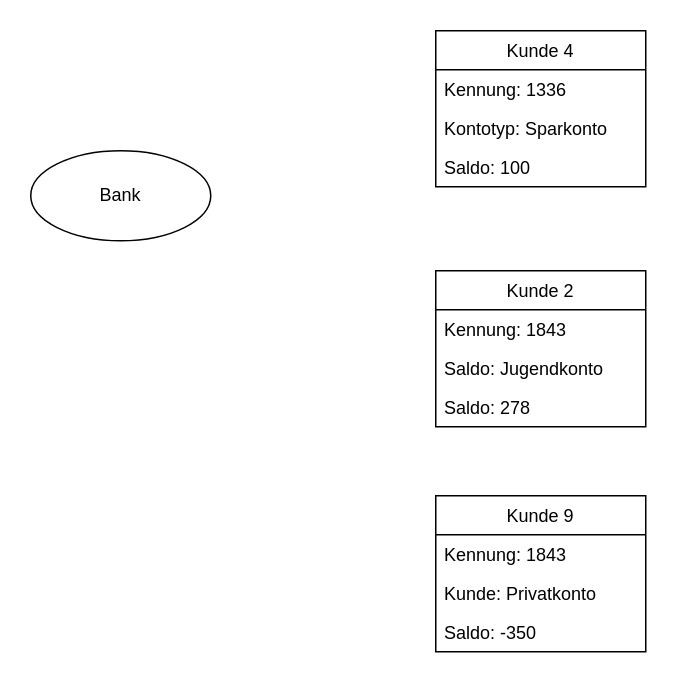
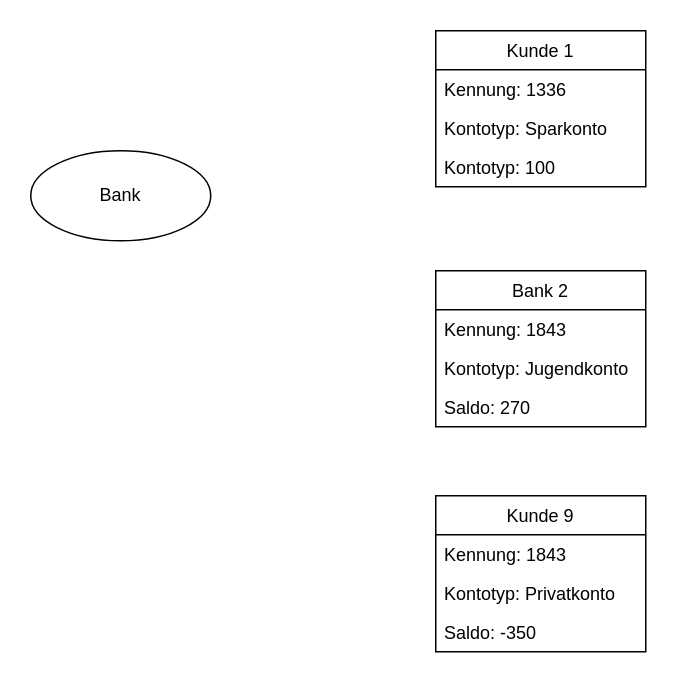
node "Kunde 4": label "Kunde 4" -> "Kunde 1"
node "Saldo: 100": label "Saldo: 100" -> "Kontotyp: 100"
node "Kunde 2": label "Kunde 2" -> "Bank 2"
node "Saldo: Jugendkonto": label "Saldo: Jugendkonto" -> "Kontotyp: Jugendkonto"
node "Saldo: 278": label "Saldo: 278" -> "Saldo: 270"
node "Kunde: Privatkonto": label "Kunde: Privatkonto" -> "Kontotyp: Privatkonto"
